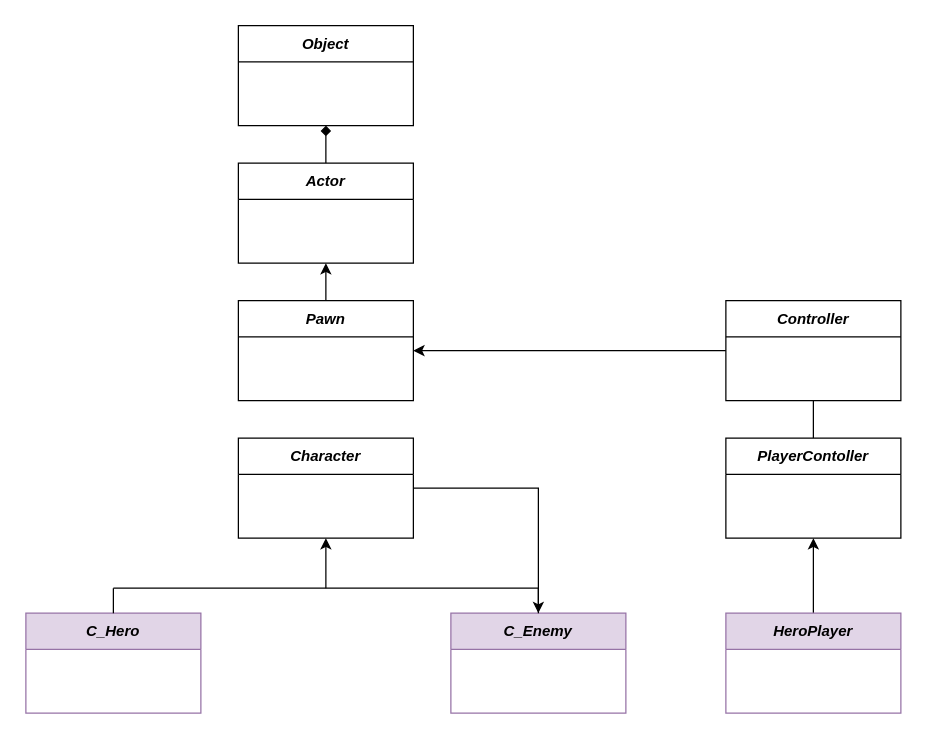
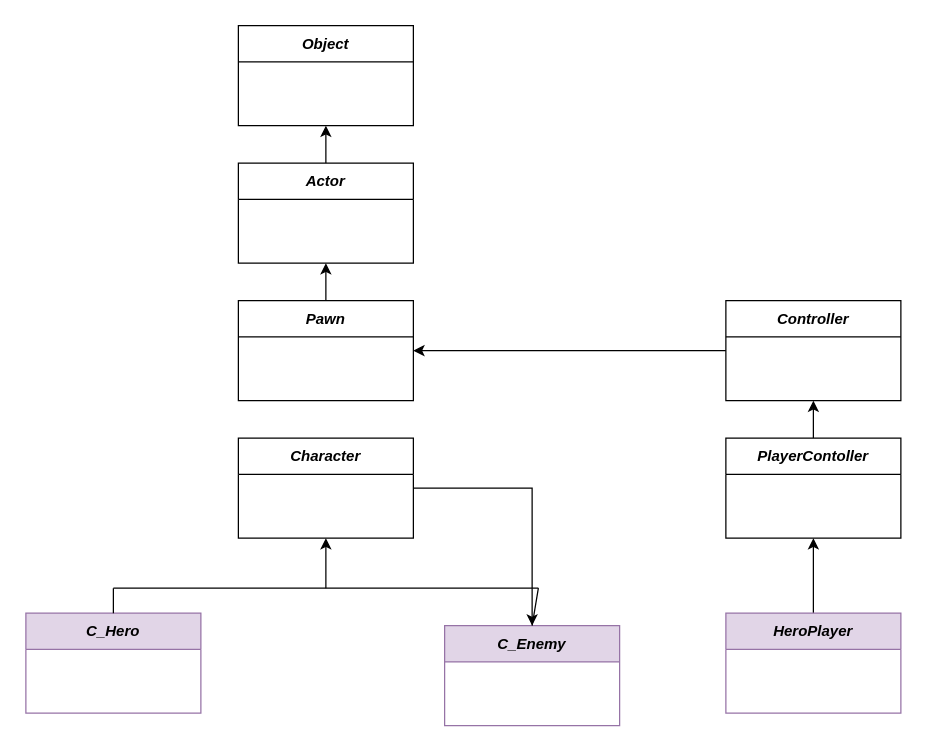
edge "Actor" -> "Object": arrowhead diamond -> classic
edge "Controller" -- "PlayerContoller": arrowhead none -> classic
node "C_Enemy": moved (538, 663) -> (532, 676)
